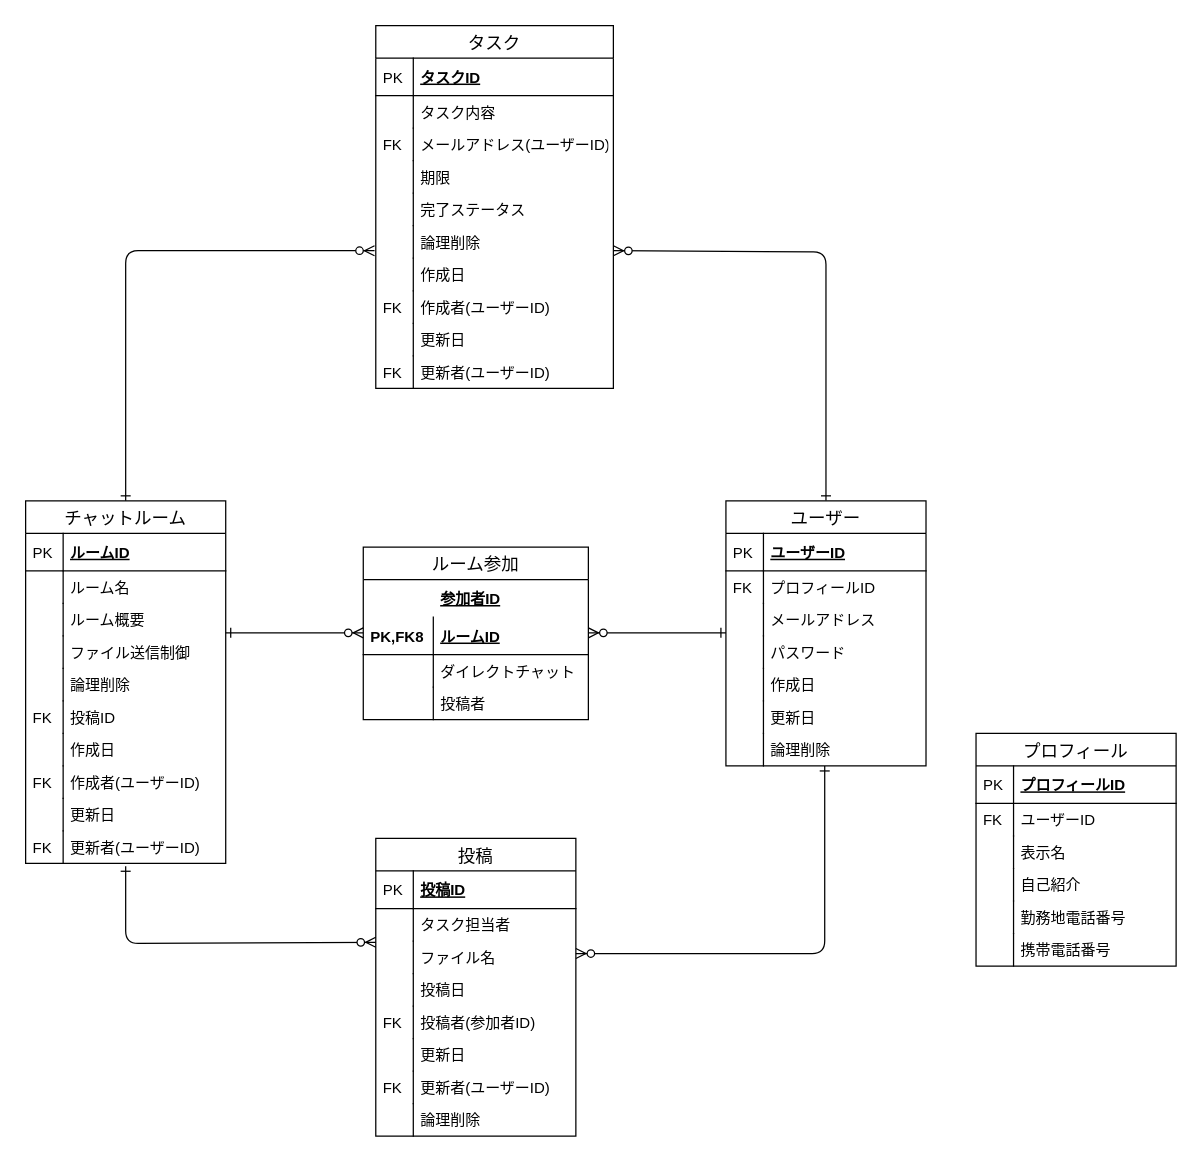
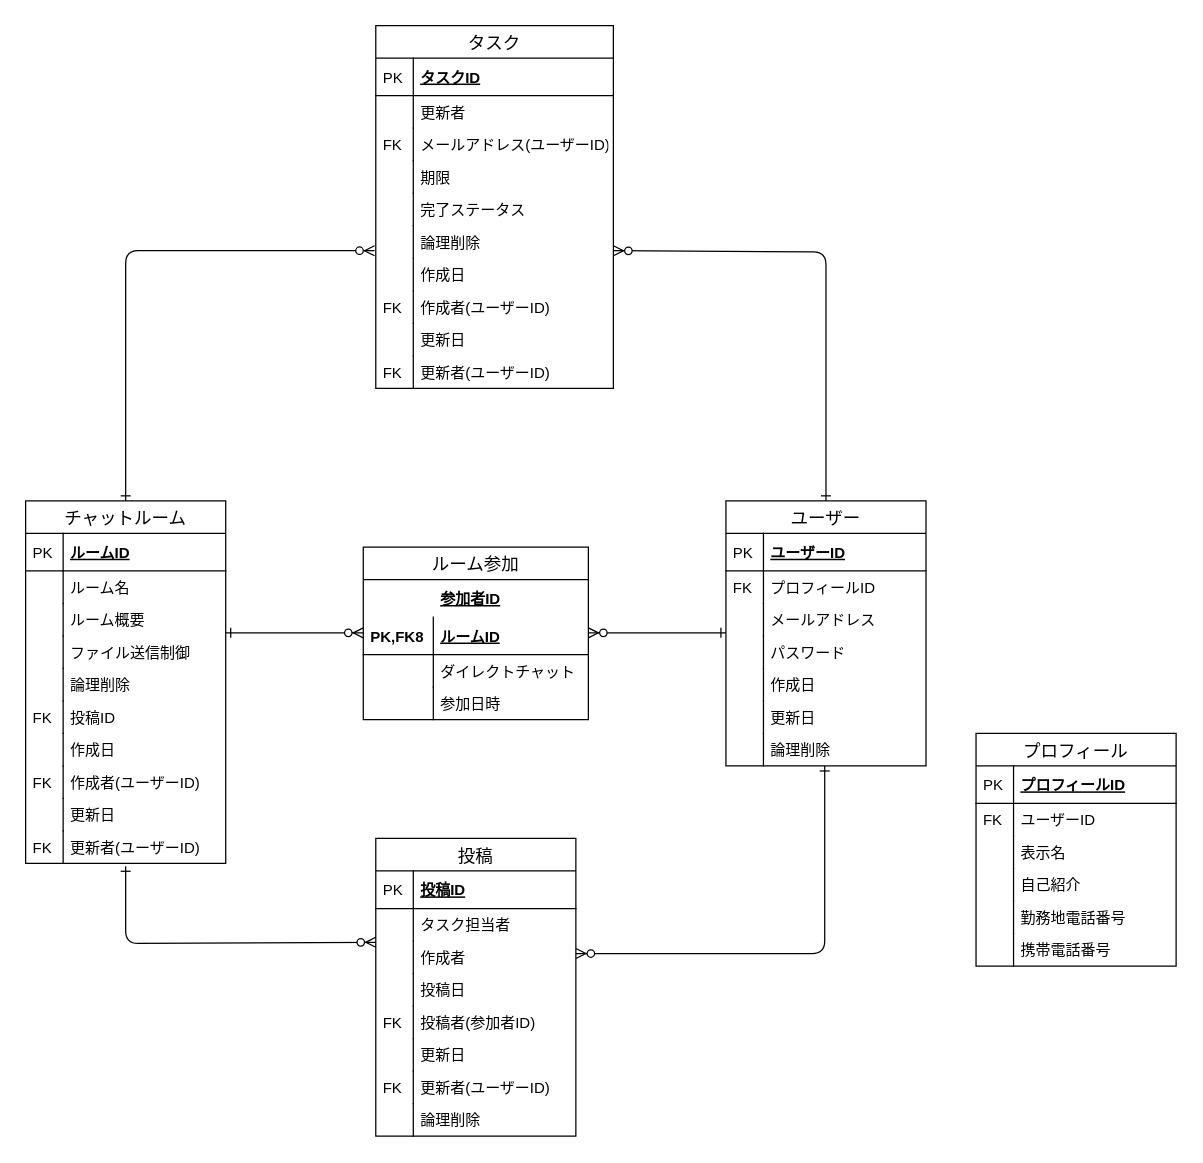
node "タスク内容": label "タスク内容" -> "更新者"
node "投稿者": label "投稿者" -> "参加日時"
node "ファイル名": label "ファイル名" -> "作成者"
